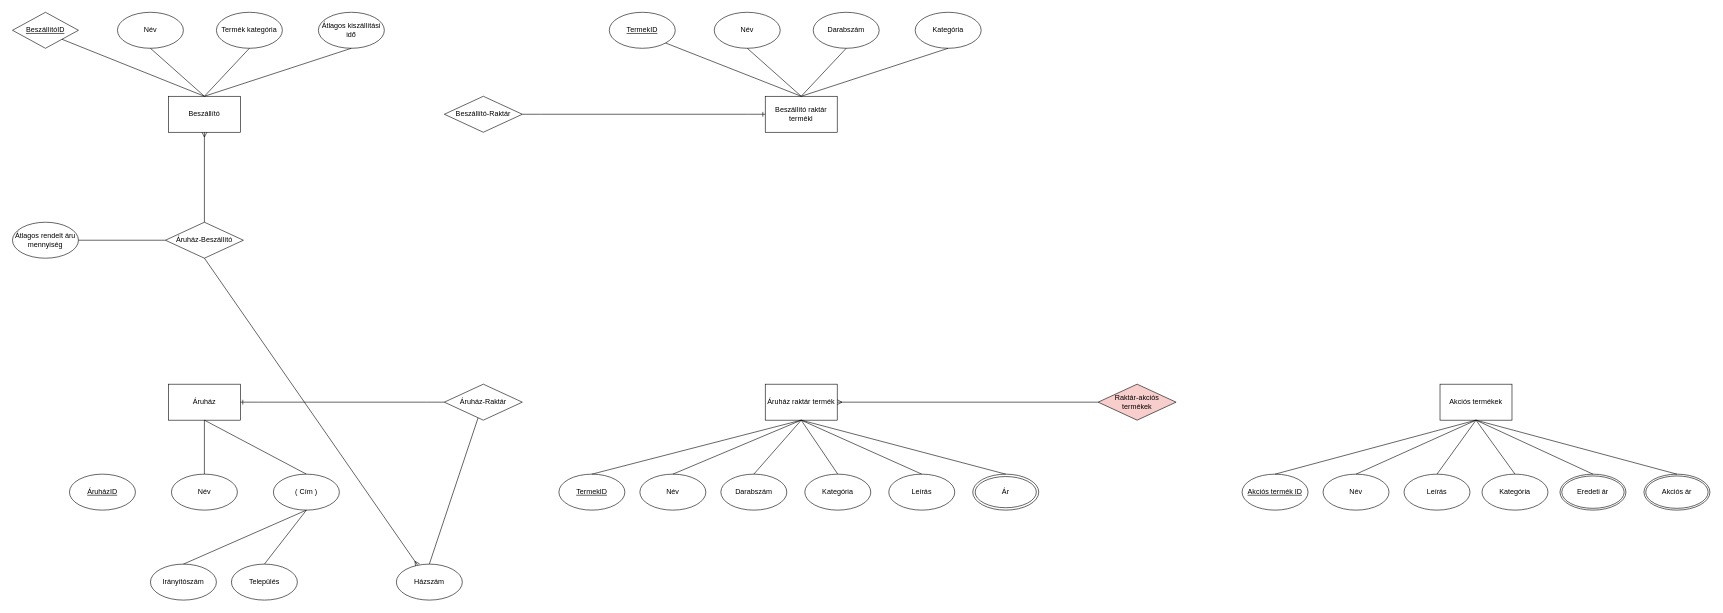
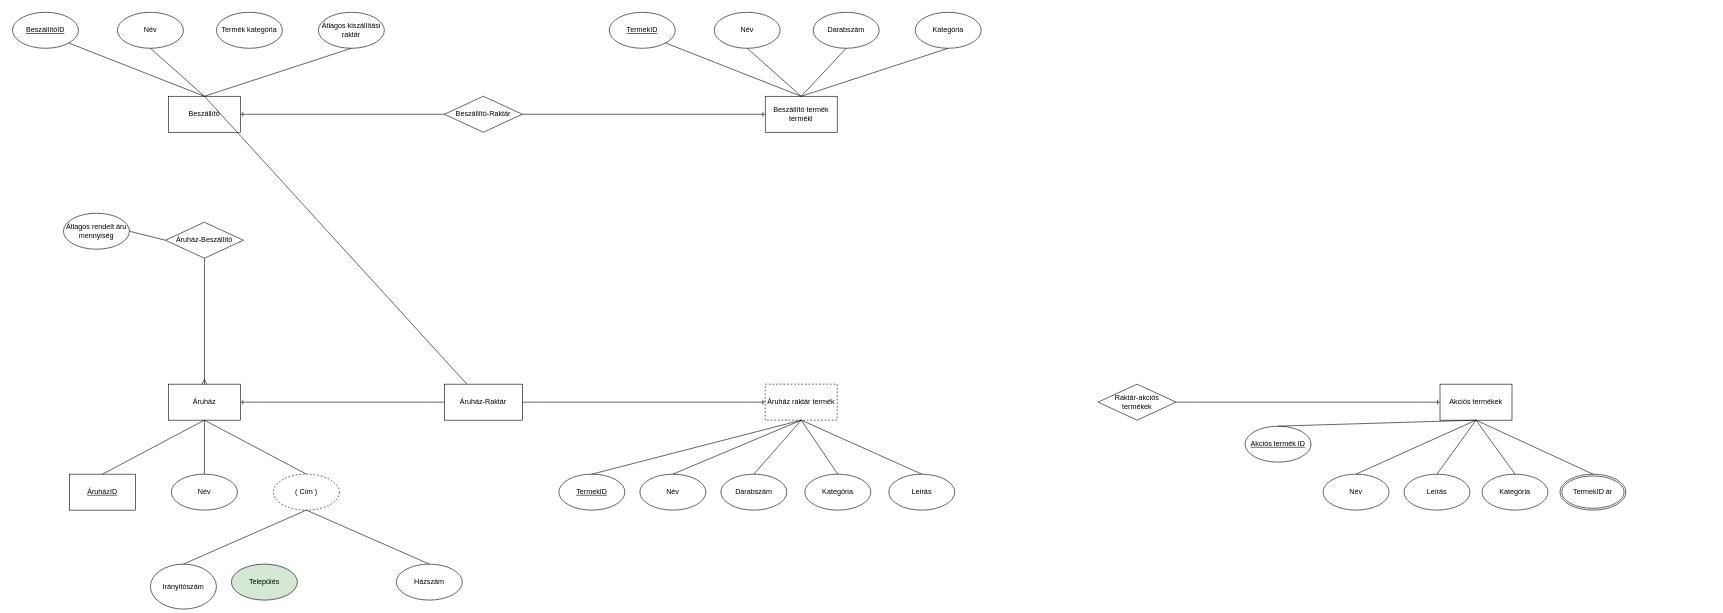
node "BeszállítóID": shape diamond -> ellipse
node "Átlagos kiszállítási idő": label "Átlagos kiszállítási idő" -> "Átlagos kiszállítási raktár"
edge "Termék kategória" -- "Beszállító": now "Áruház-Raktár" -- "Beszállító"
edge "Beszállító-Raktár" -> "Beszállító": added
node "Beszállító raktár termékl": label "Beszállító raktár termékl" -> "Beszállító termék termékl"
edge "Áruház-Beszállító" -> "Beszállító": removed
node "Átlagos rendelt áru mennyiség": moved (45, 240) -> (96, 231)
node "Áruház-Raktár": shape diamond -> rectangle
edge "Áruház-Raktár" -> "Áruház raktár termék": added
node "Áruház raktár termék": style solid -> dashed
edge "Raktár-akciós termékek" -> "Áruház raktár termék": removed
node "Raktár-akciós termékek": fillcolor #f8cecc -> #ffffff
edge "Raktár-akciós termékek" -> "Akciós termékek": added
edge "Áruház-Beszállító" -> "Házszám": now "Áruház-Beszállító" -> "Áruház"
edge "Áruház" -- "ÁruházID": added
edge "Áruház raktár termék" -- "Ár": removed
edge "Akciós termékek" -- "Akciós ár": removed
edge "Áruház-Raktár" -- "Házszám": now "( Cím )" -- "Házszám"
node "ÁruházID": shape ellipse -> rectangle
node "( Cím )": style solid -> dashed
node "Ár": removed
node "Akciós termék ID": moved (1275, 492) -> (1278, 444)
node "Eredeti ár": label "Eredeti ár" -> "TermekID ár"
node "Akciós ár": removed
edge "( Cím )" -- "Település": removed
node "Irányítószám": size 66x36 -> 66x45
node "Település": fillcolor #ffffff -> #d5e8d4
